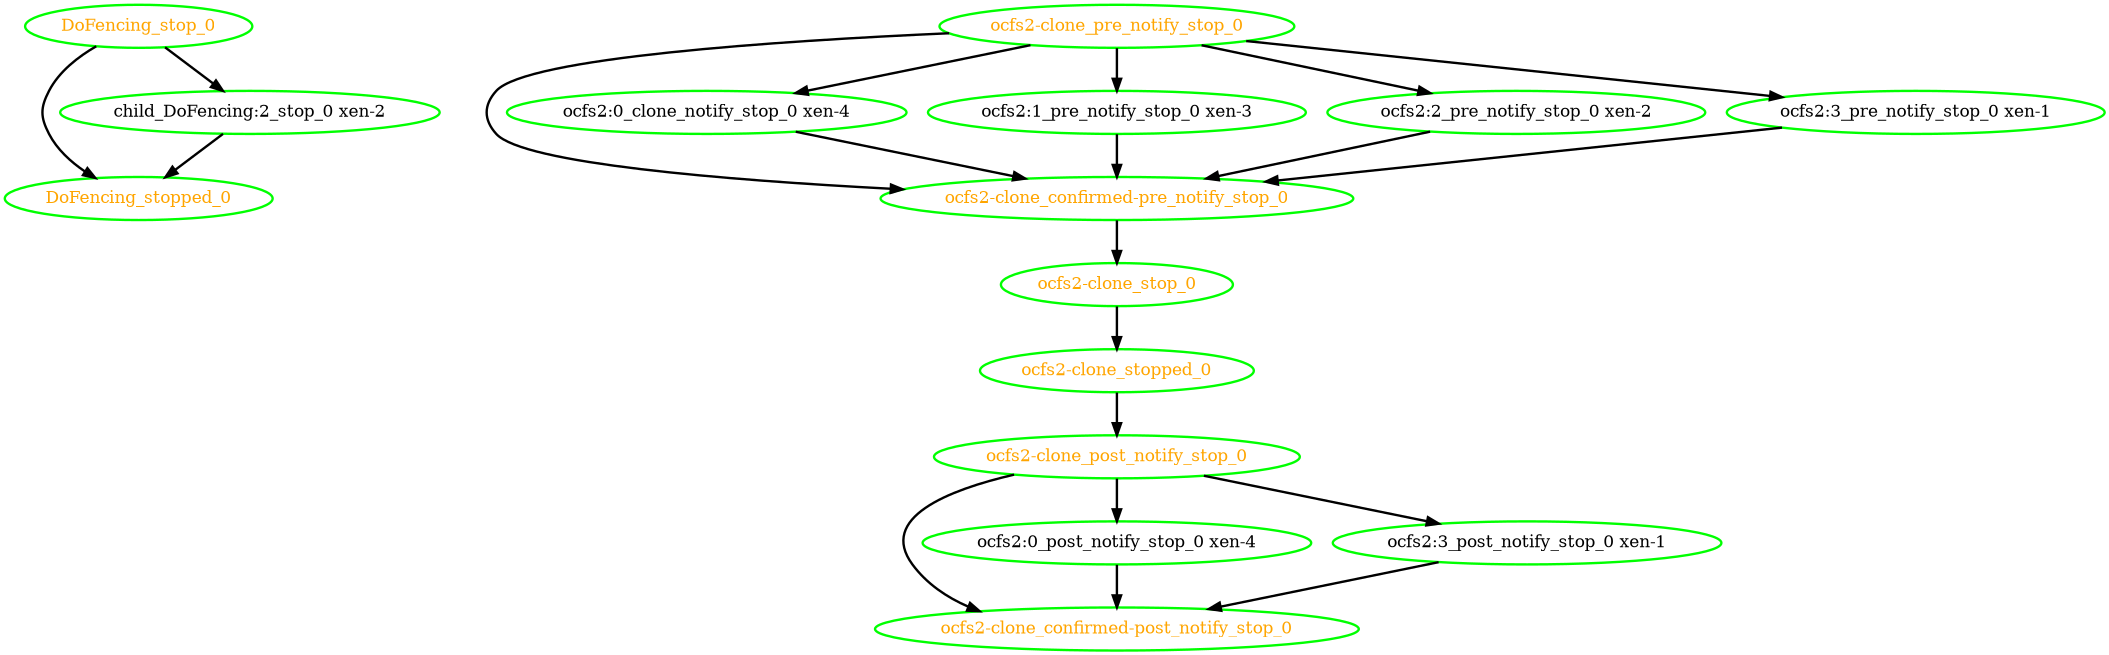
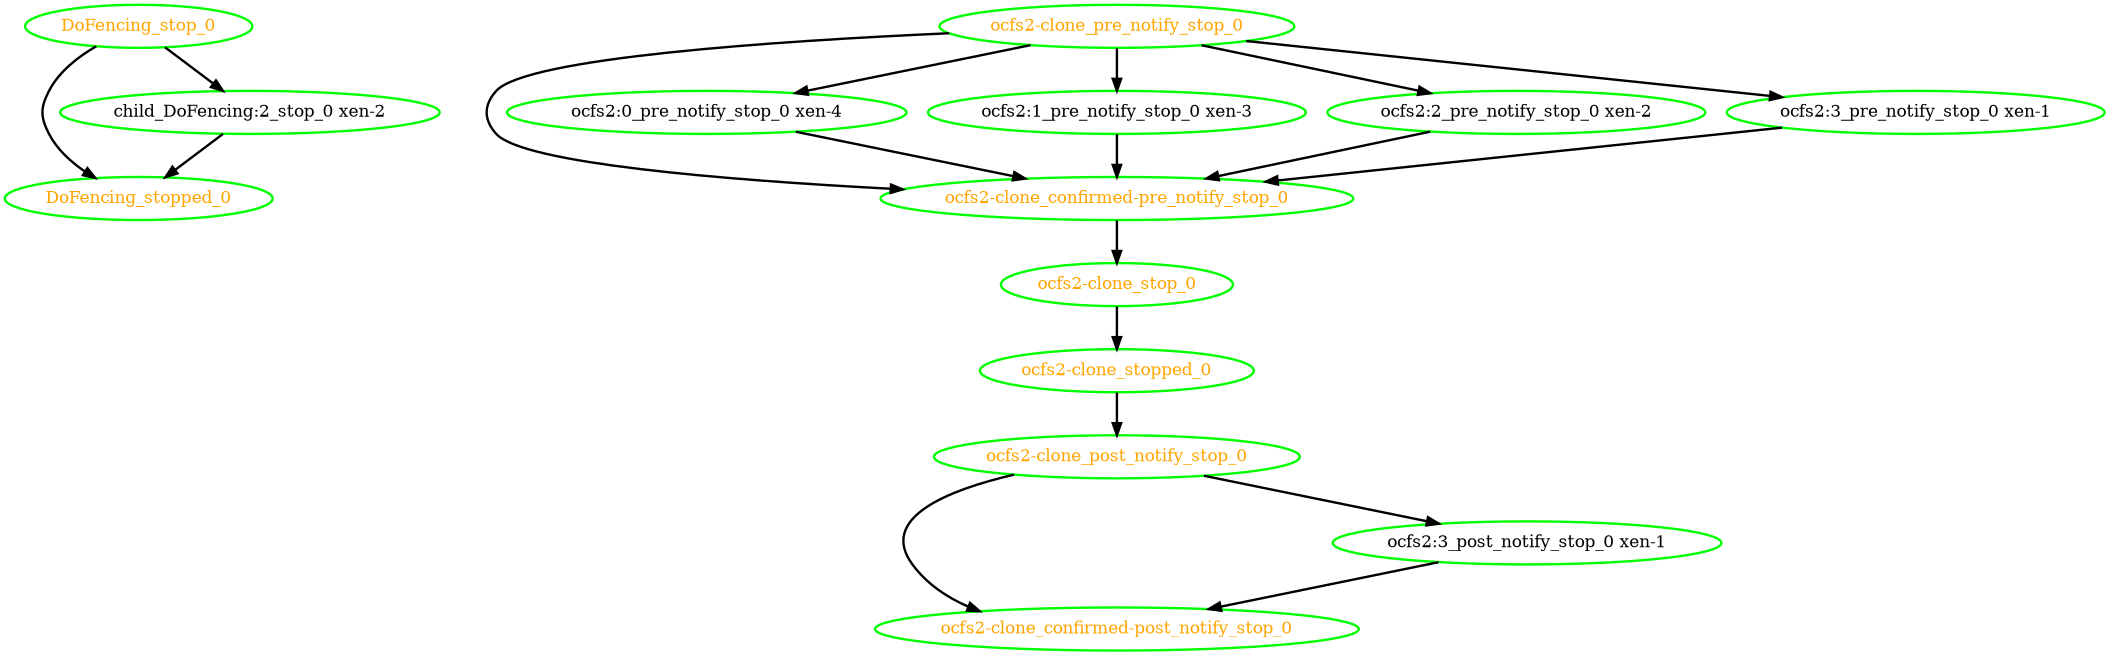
node "ocfs2:0_clone_notify_stop_0 xen-4": label "ocfs2:0_clone_notify_stop_0 xen-4" -> "ocfs2:0_pre_notify_stop_0 xen-4"
node "ocfs2:0_post_notify_stop_0 xen-4": removed
